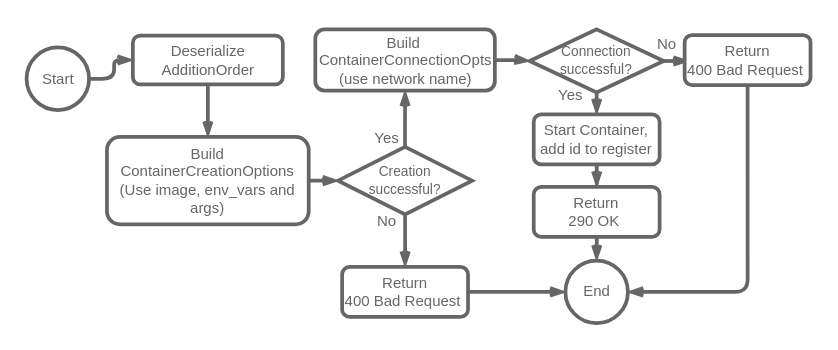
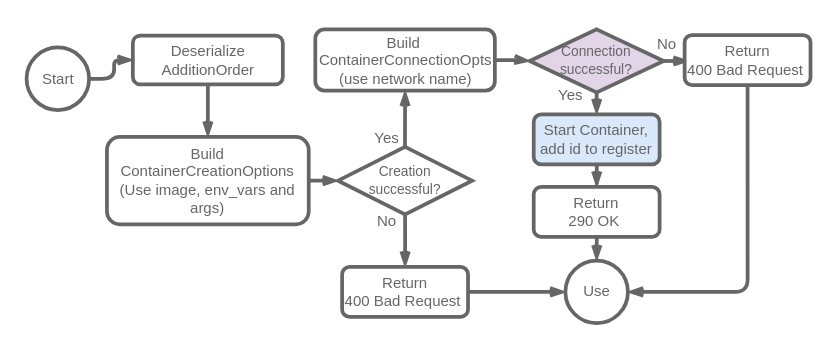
node "Connection successful?": fillcolor #ffffff -> #e1d5e7
node "Start Container, add id to register": fillcolor #ffffff -> #dae8fc
node "End": label "End" -> "Use"
